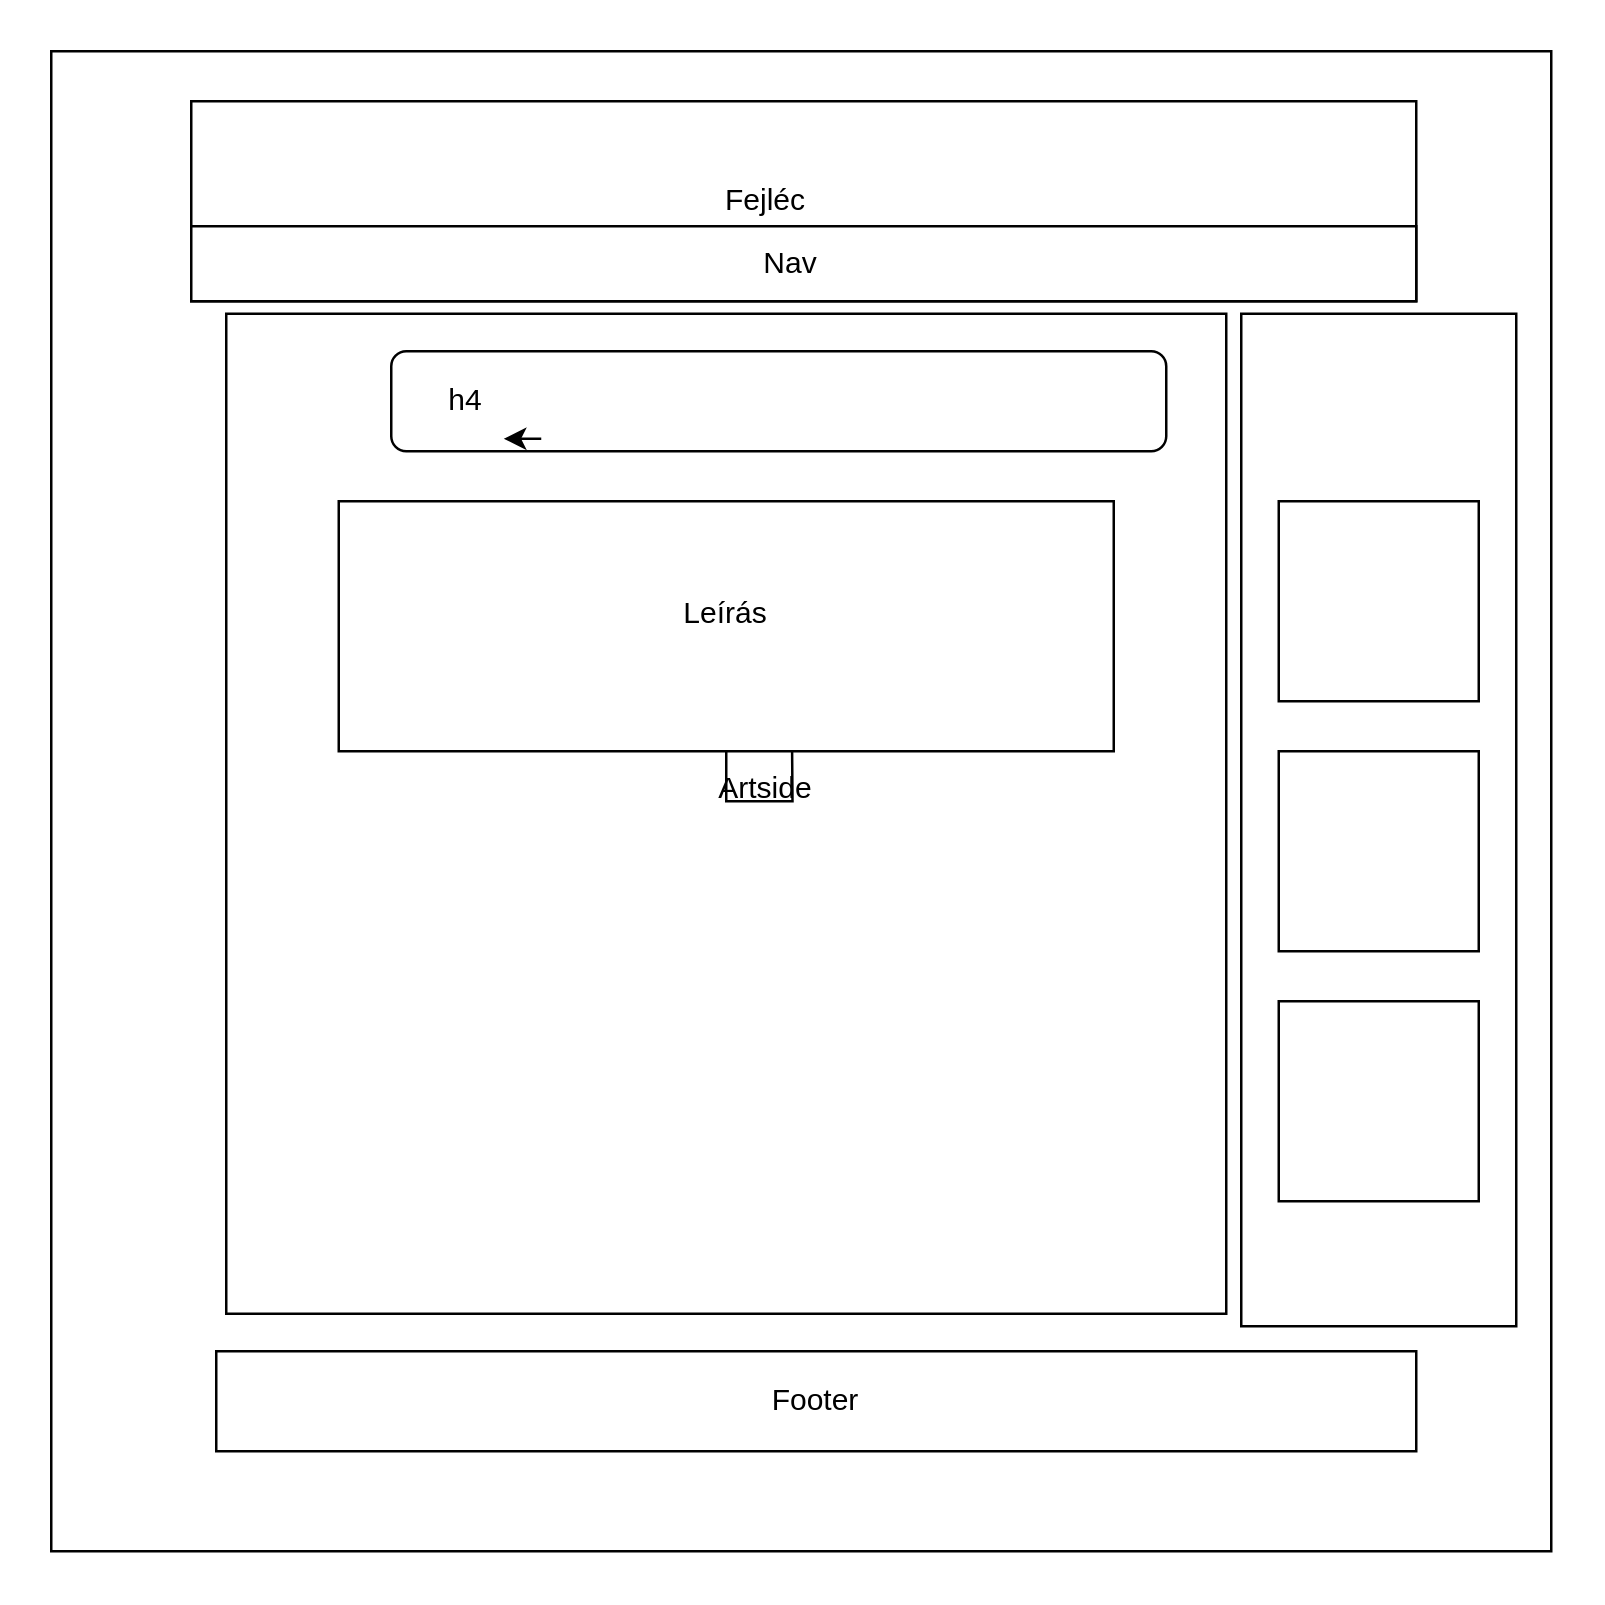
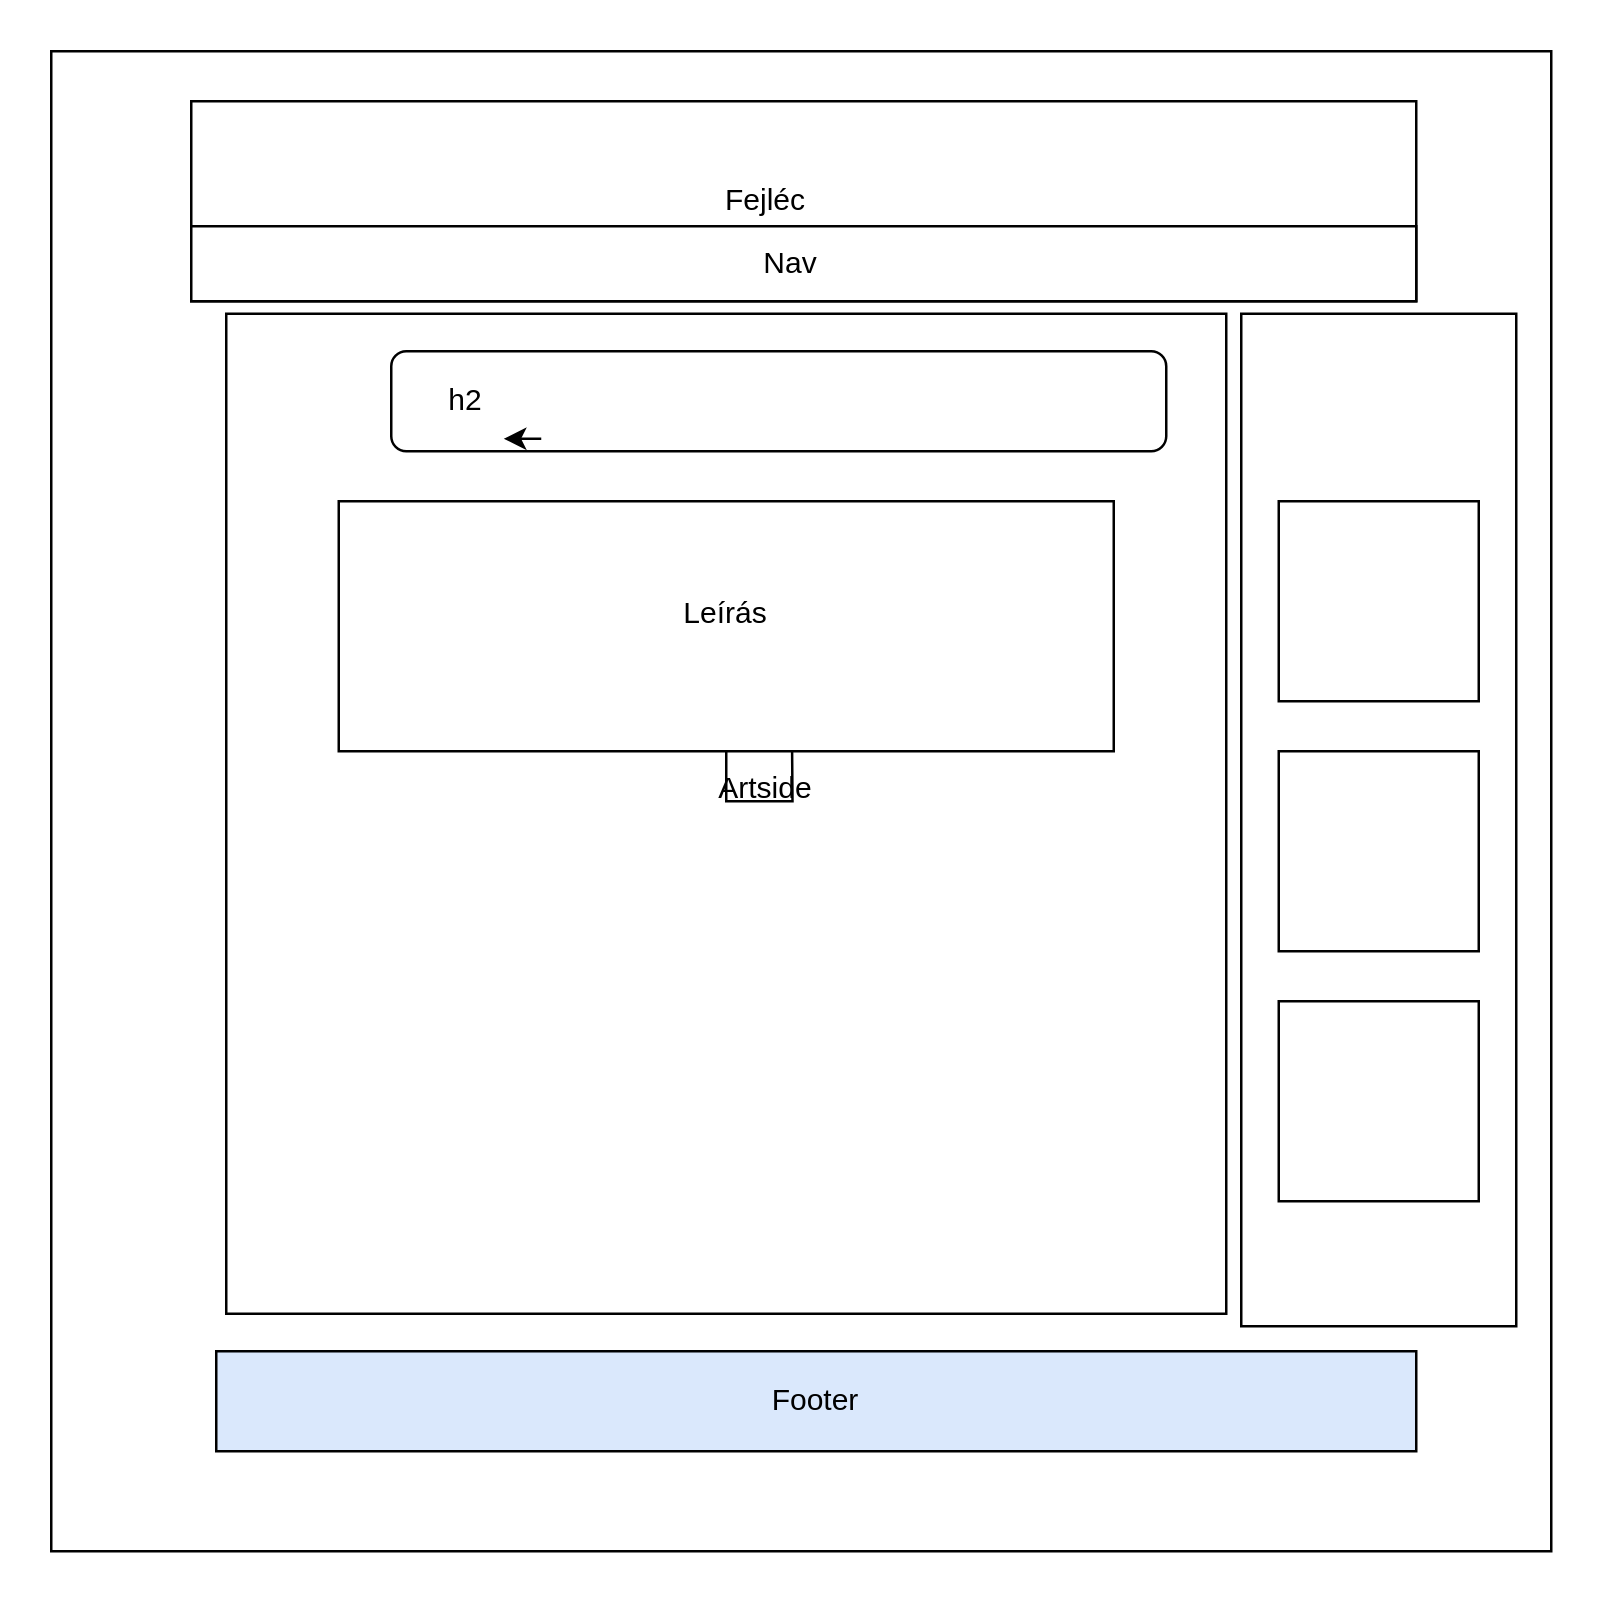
node "h4": label "h4" -> "h2"
node "Footer": fillcolor #ffffff -> #dae8fc
